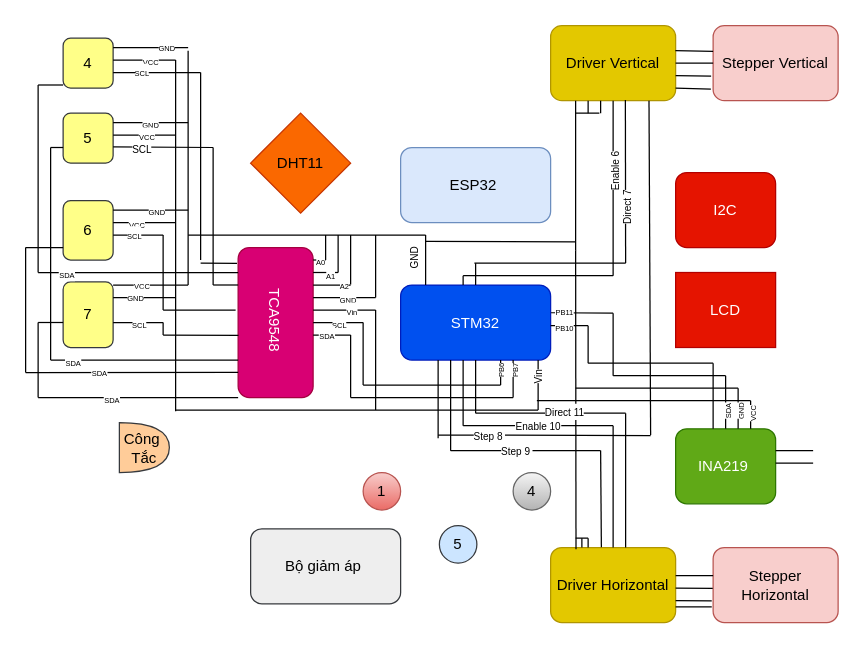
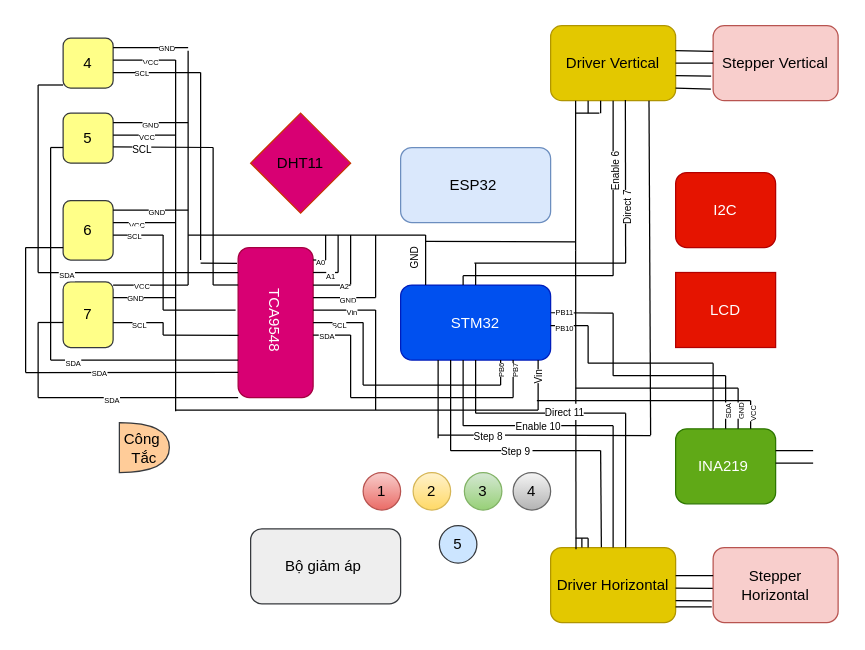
node "DHT11": fillcolor #fa6800 -> #d80073
node "2": added
node "3": added
